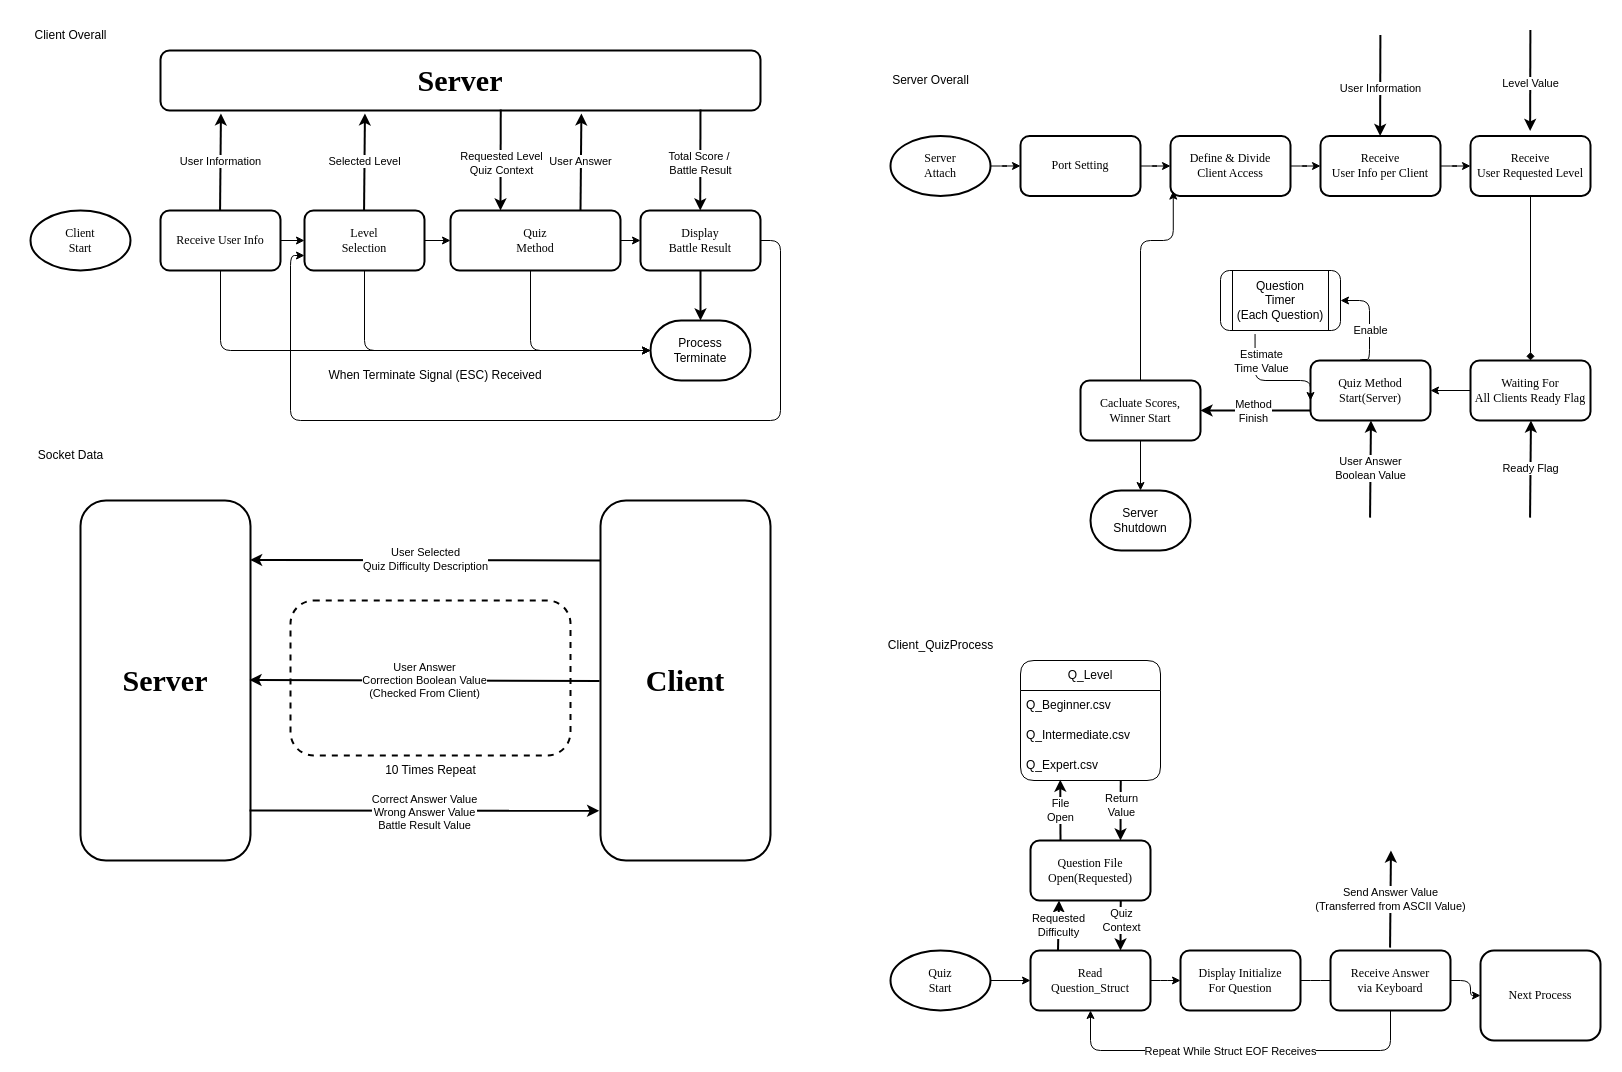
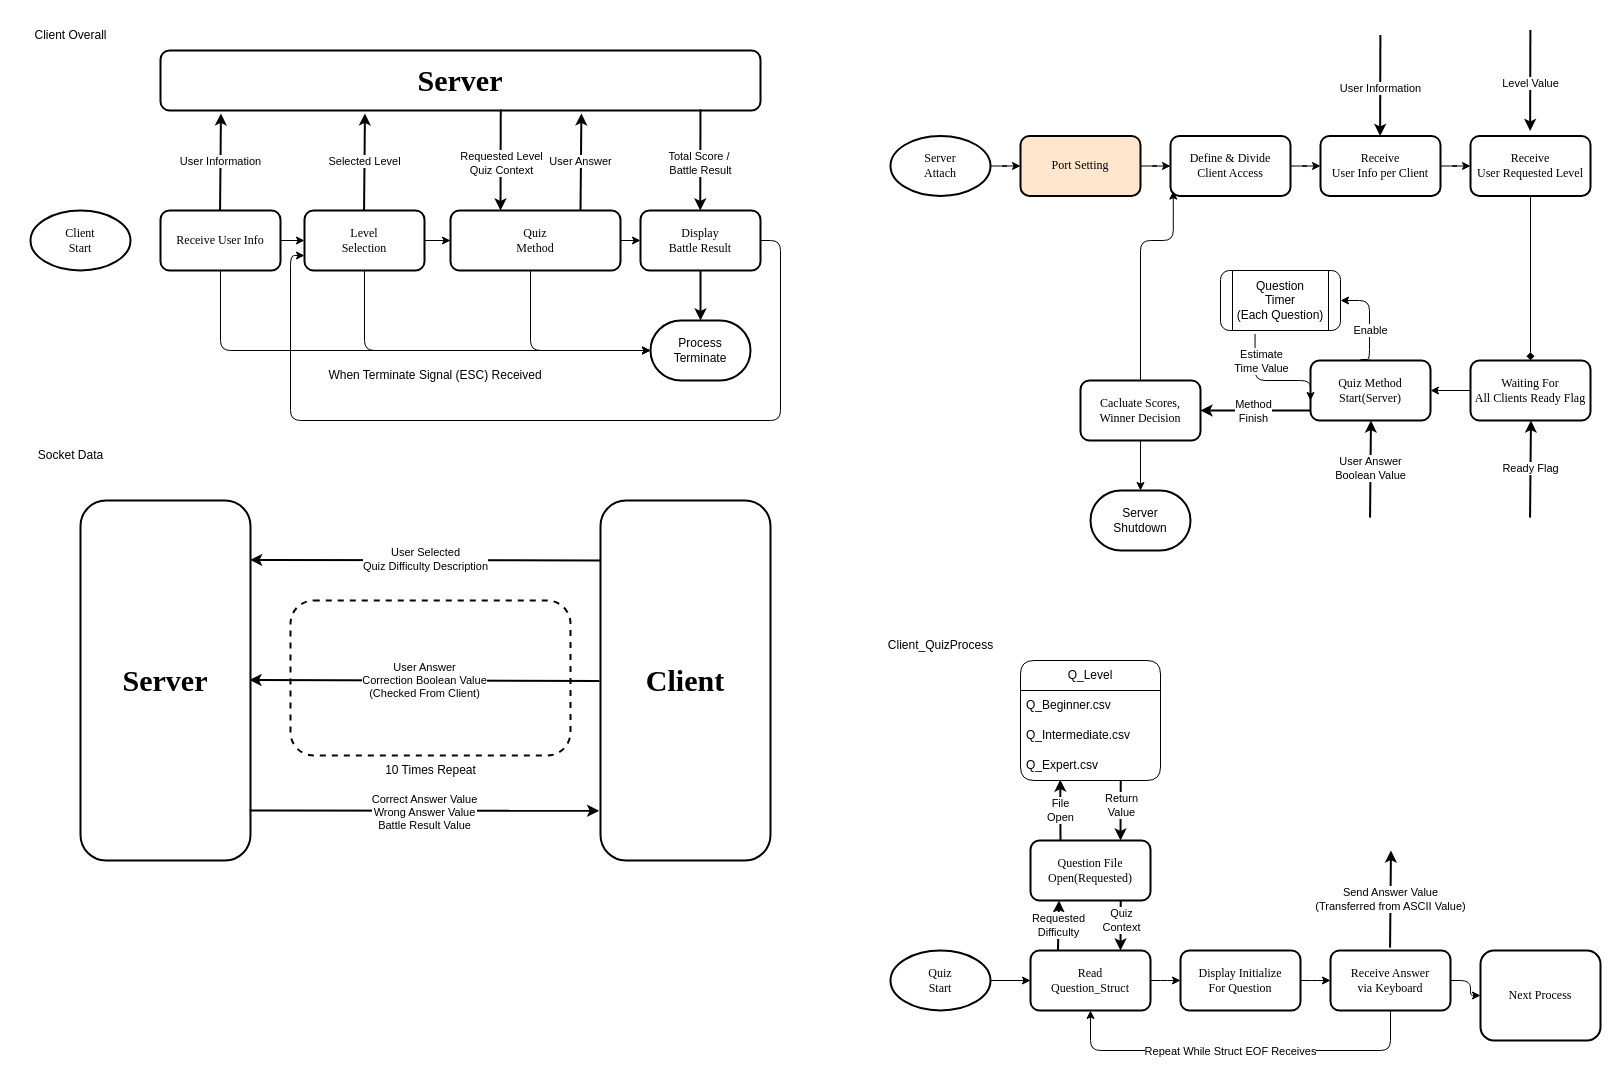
node "Server Overall": removed
node "Port Setting": fillcolor #ffffff -> #ffe6cc
node "Cacluate Scores, Winner Start": label "Cacluate Scores, Winner Start" -> "Cacluate Scores, Winner Decision"
edge "Display Initialize For Question" -- "Receive Answer via Keyboard": arrowhead none -> classic
